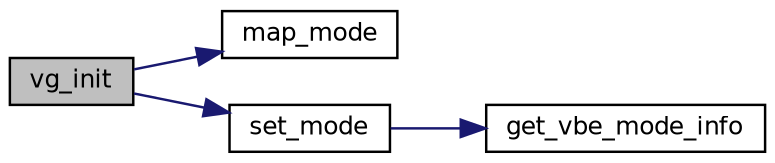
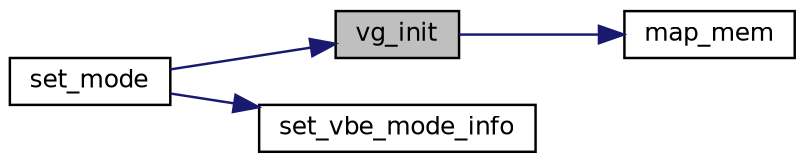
node "map_mode": label "map_mode" -> "map_mem"
edge "vg_init" -> "set_mode": reversed
node "get_vbe_mode_info": label "get_vbe_mode_info" -> "set_vbe_mode_info"
